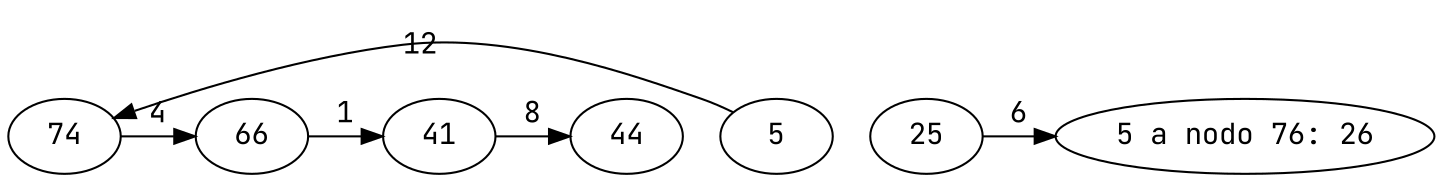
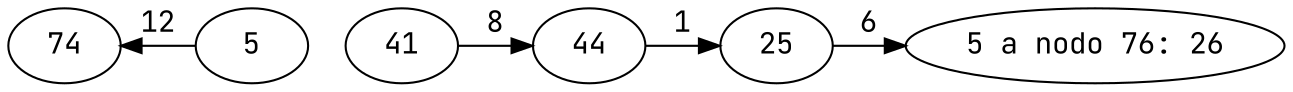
edge "44" -> "25": added, label "1"
node "66": removed
